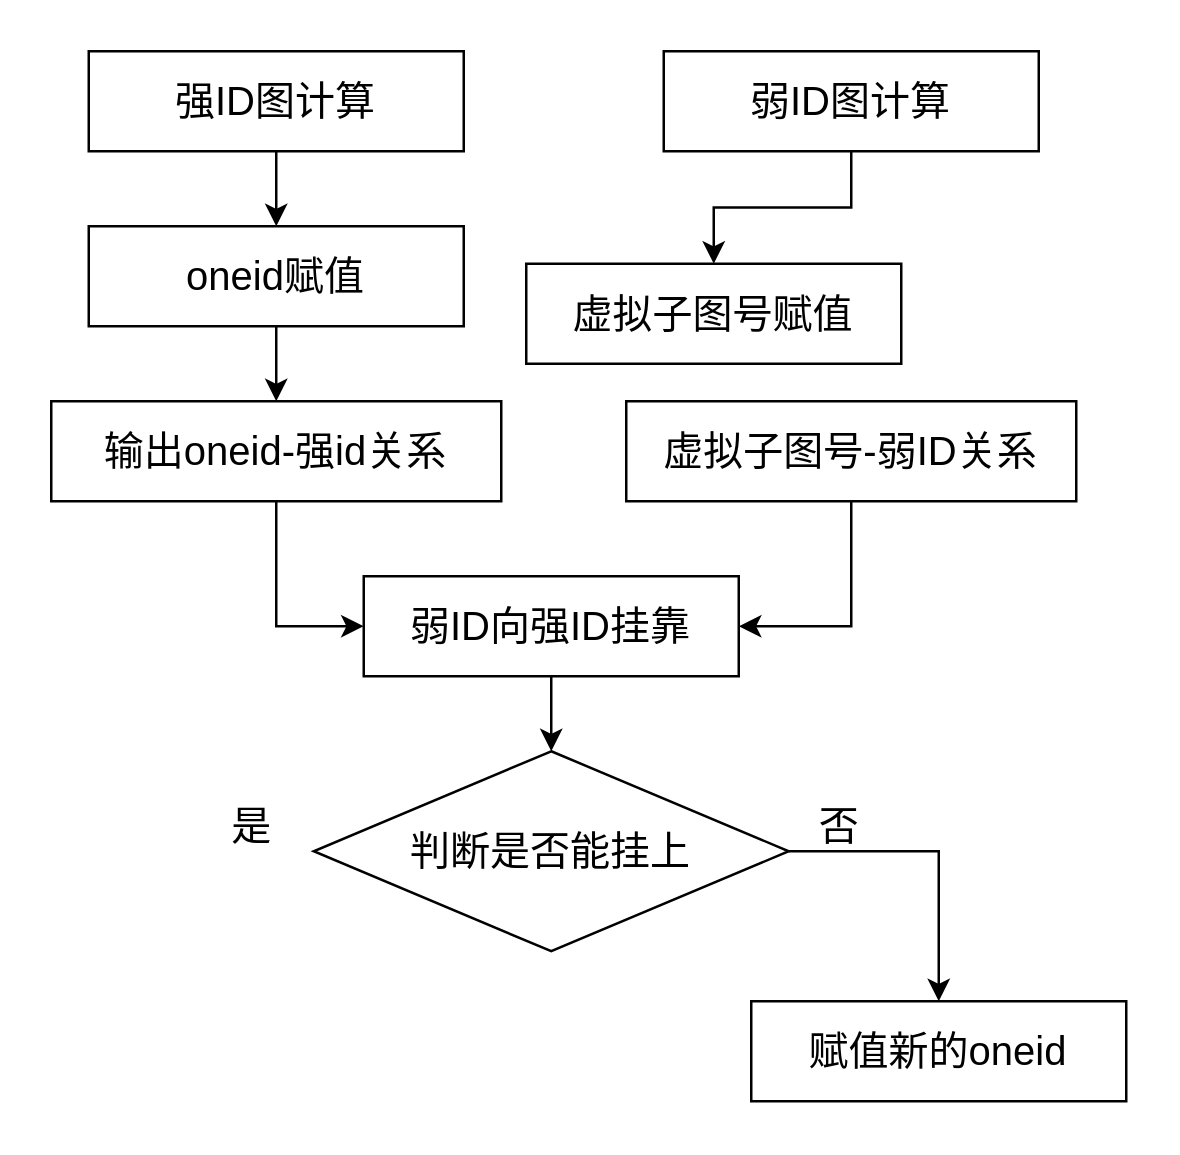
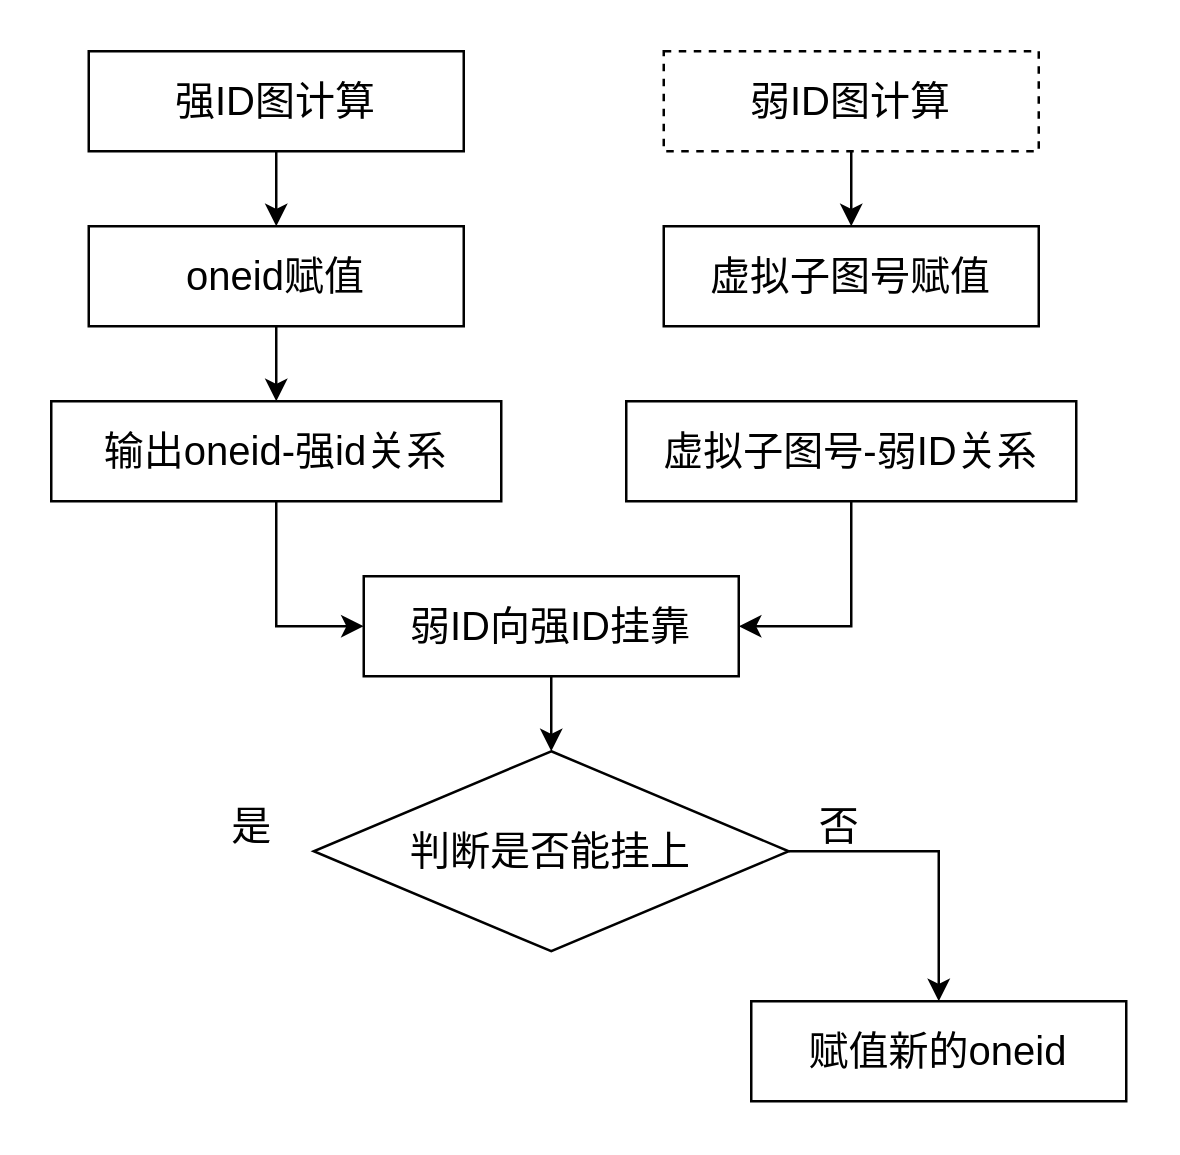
node "弱ID图计算": style solid -> dashed
node "虚拟子图号赋值": moved (714, 314) -> (851, 276)
